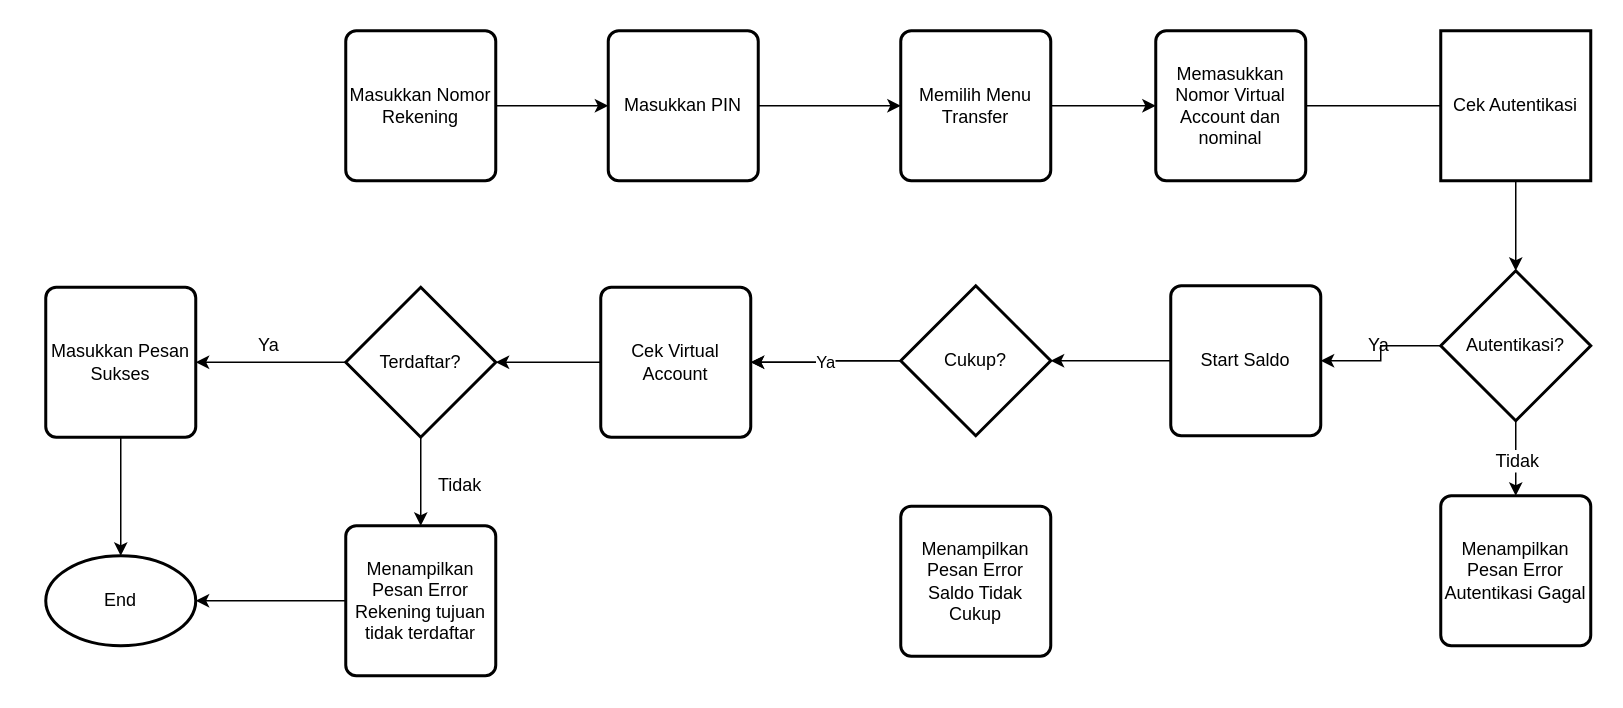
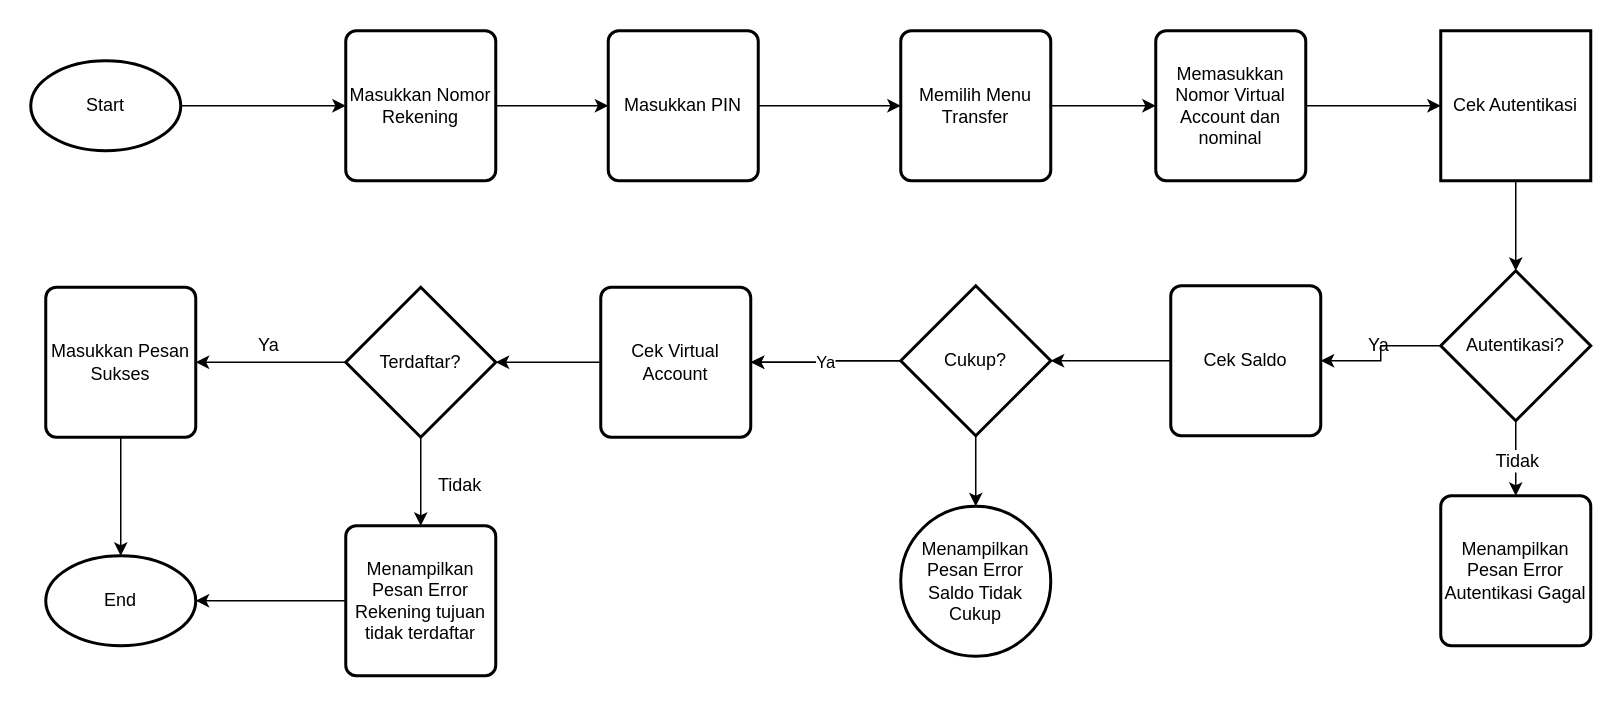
node "Start": added
edge "Start" -> "Masukkan Nomor Rekening": added
edge "Memasukkan Nomor Virtual Account dan nominal" -- "Cek Autentikasi": arrowhead none -> classic
node "Start Saldo": label "Start Saldo" -> "Cek Saldo"
edge "Cukup?" -> "Menampilkan Pesan Error Saldo Tidak Cukup": added
node "Menampilkan Pesan Error Saldo Tidak Cukup": shape rounded rectangle -> ellipse
